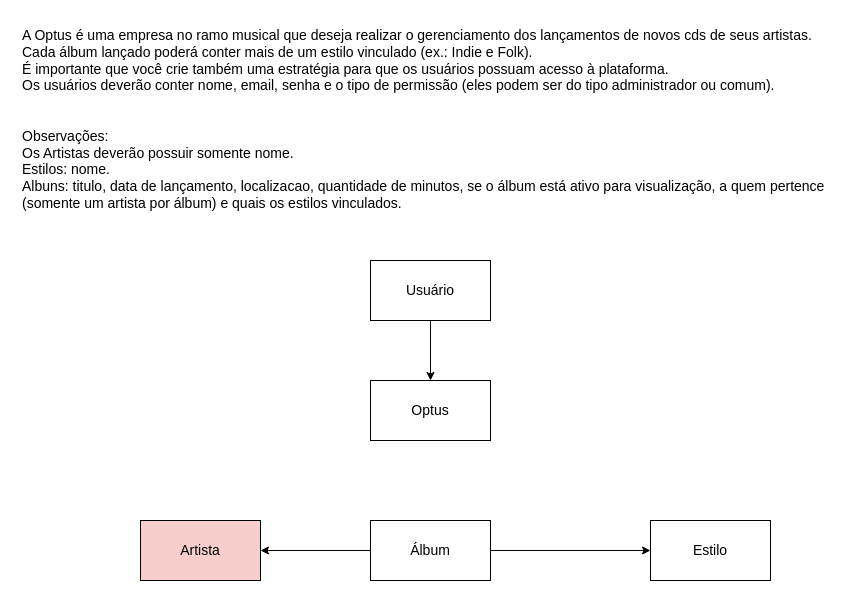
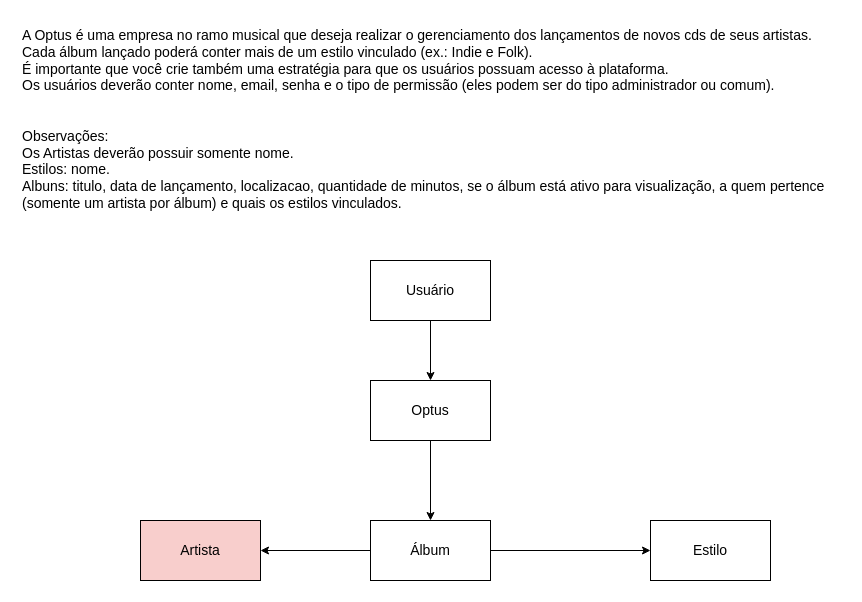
edge "Optus" -> "Álbum": added
